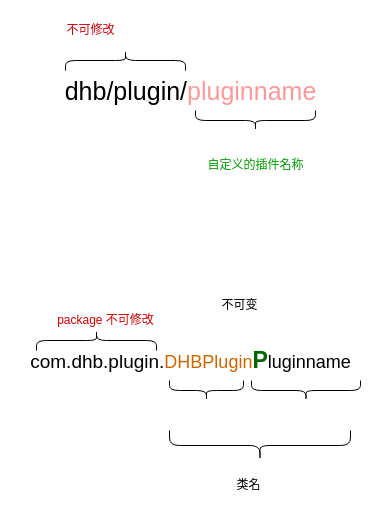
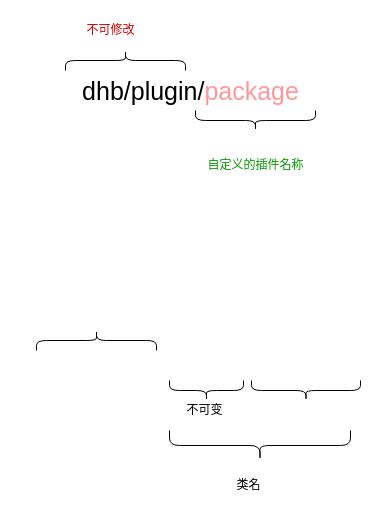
node "不可修改": moved (91, 31) -> (111, 31)
node "dhb/plugin/pluginname": label "dhb/plugin/pluginname" -> "dhb/plugin/package"
node "不可变": moved (240, 306) -> (205, 411)
node "package 不可修改": removed
node "com.dhb.plugin.DHBPluginPluginname": removed
